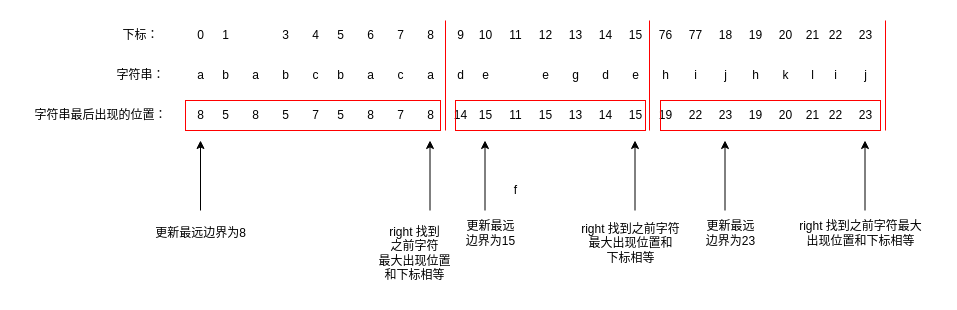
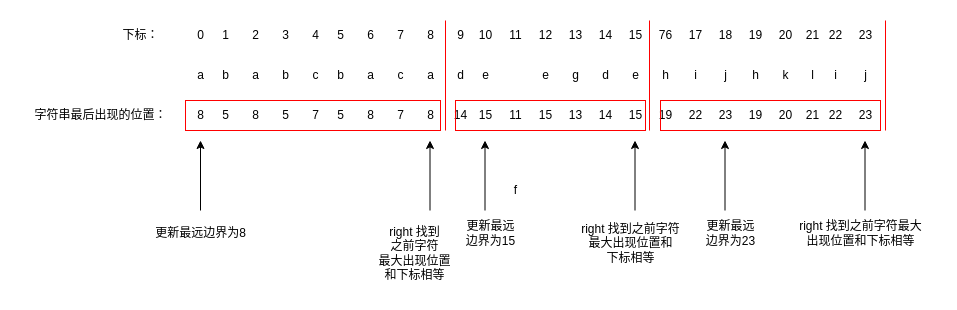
node "2": added
node "77": label "77" -> "17"
node "字符串：": removed
